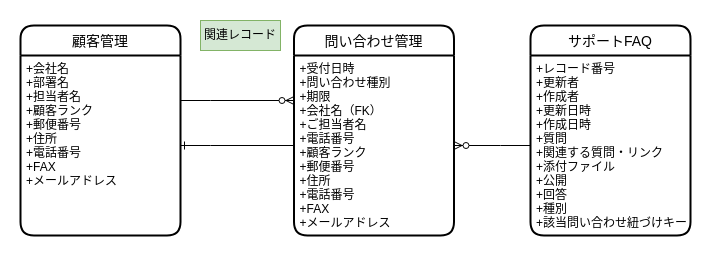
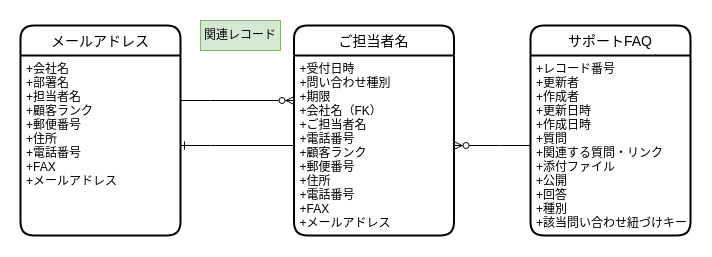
node "顧客管理": label "顧客管理" -> "メールアドレス"
node "問い合わせ管理": label "問い合わせ管理" -> "ご担当者名"
